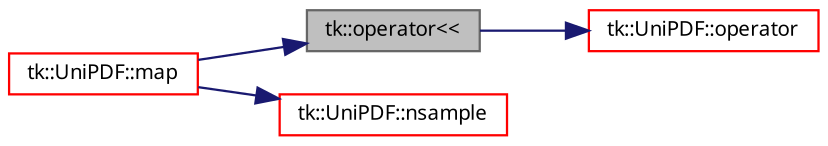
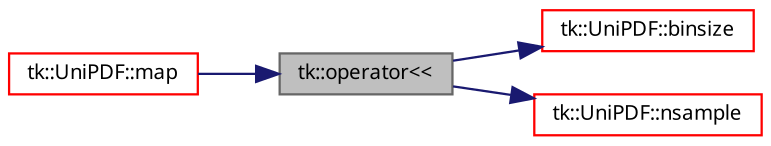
node "tk::UniPDF::operator": label "tk::UniPDF::operator" -> "tk::UniPDF::binsize"
edge "tk::UniPDF::map" -> "tk::UniPDF::nsample": now "tk::operator<<" -> "tk::UniPDF::nsample"
